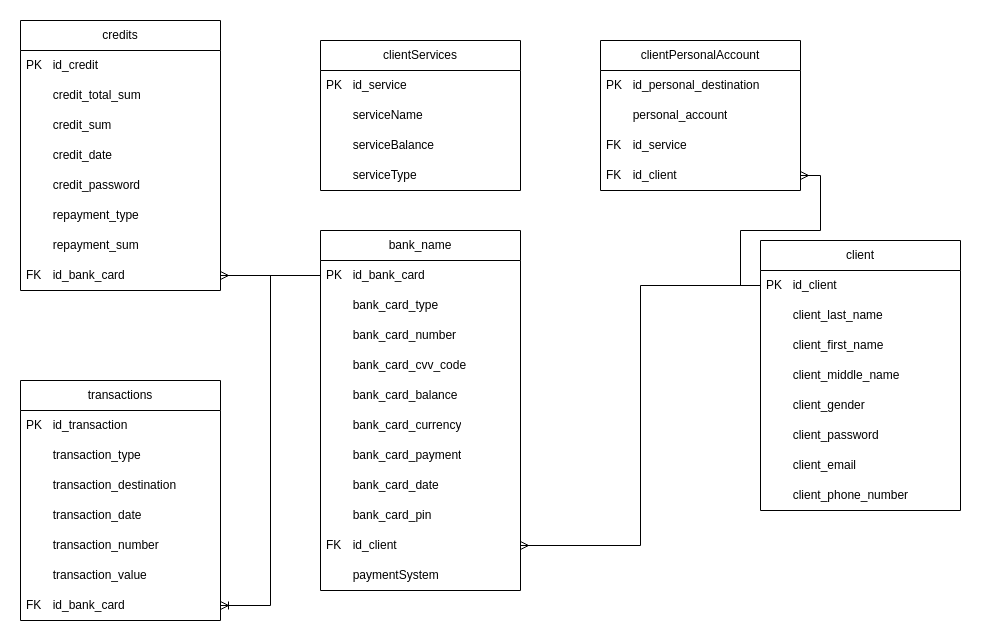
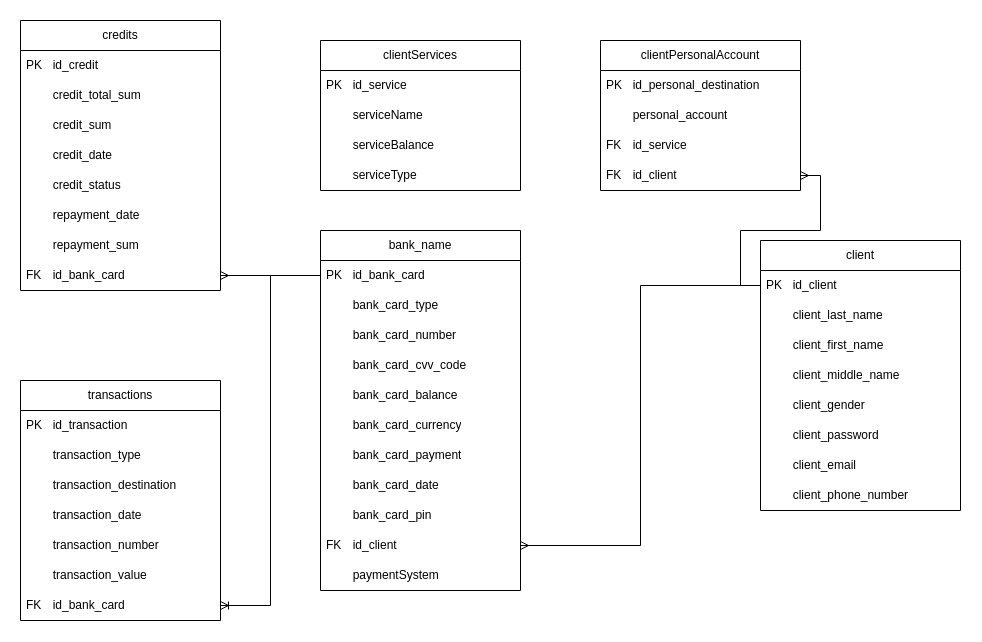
node "credit_password": label "credit_password" -> "credit_status"
node "repayment_type": label "repayment_type" -> "repayment_date"
